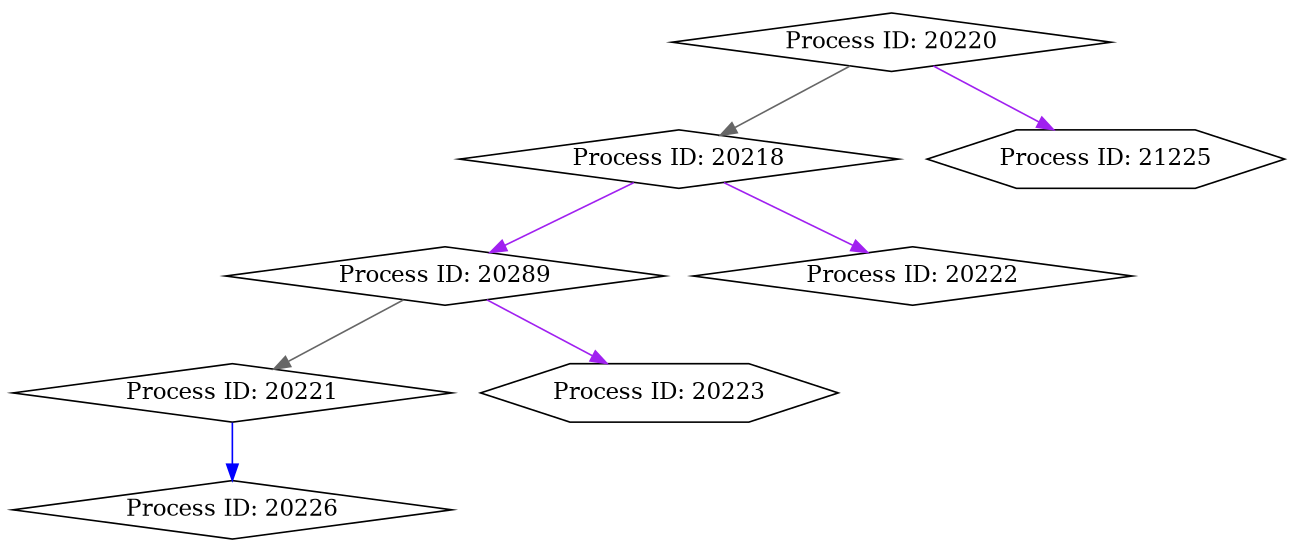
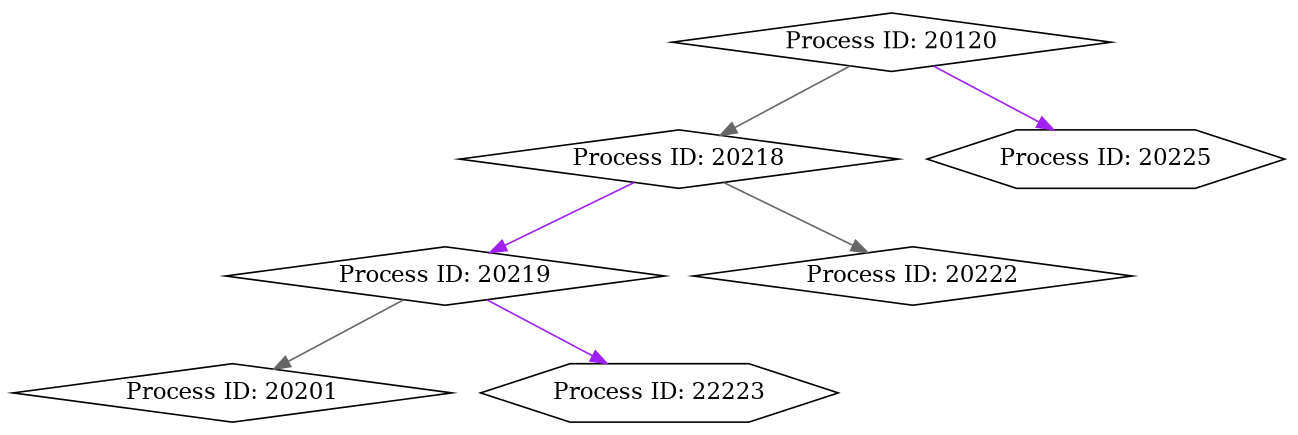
node "Process ID: 20220": label "Process ID: 20220" -> "Process ID: 20120"
node "Process ID: 21225": label "Process ID: 21225" -> "Process ID: 20225"
edge "Process ID: 20218" -> "Process ID: 20222": color purple -> gray40
node "Process ID: 20289": label "Process ID: 20289" -> "Process ID: 20219"
node "Process ID: 20221": label "Process ID: 20221" -> "Process ID: 20201"
node "Process ID: 20223": label "Process ID: 20223" -> "Process ID: 22223"
node "Process ID: 20226": removed
